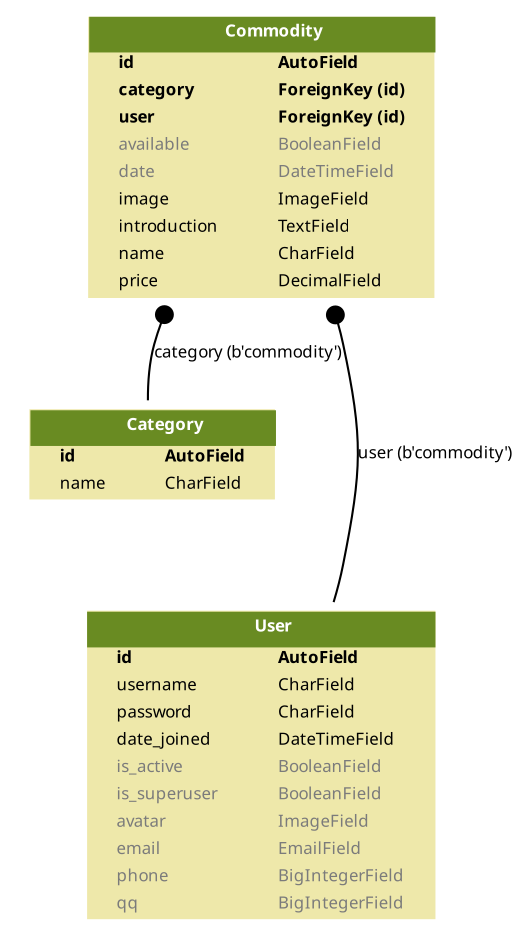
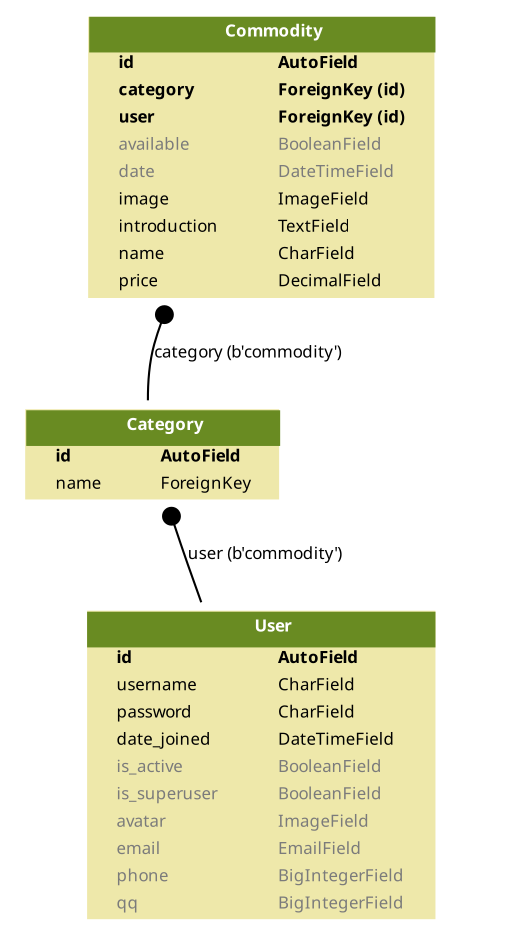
edge "Commodity" -- "User": now "Category" -- "User"
node "Category": text "CharField" -> "ForeignKey"
